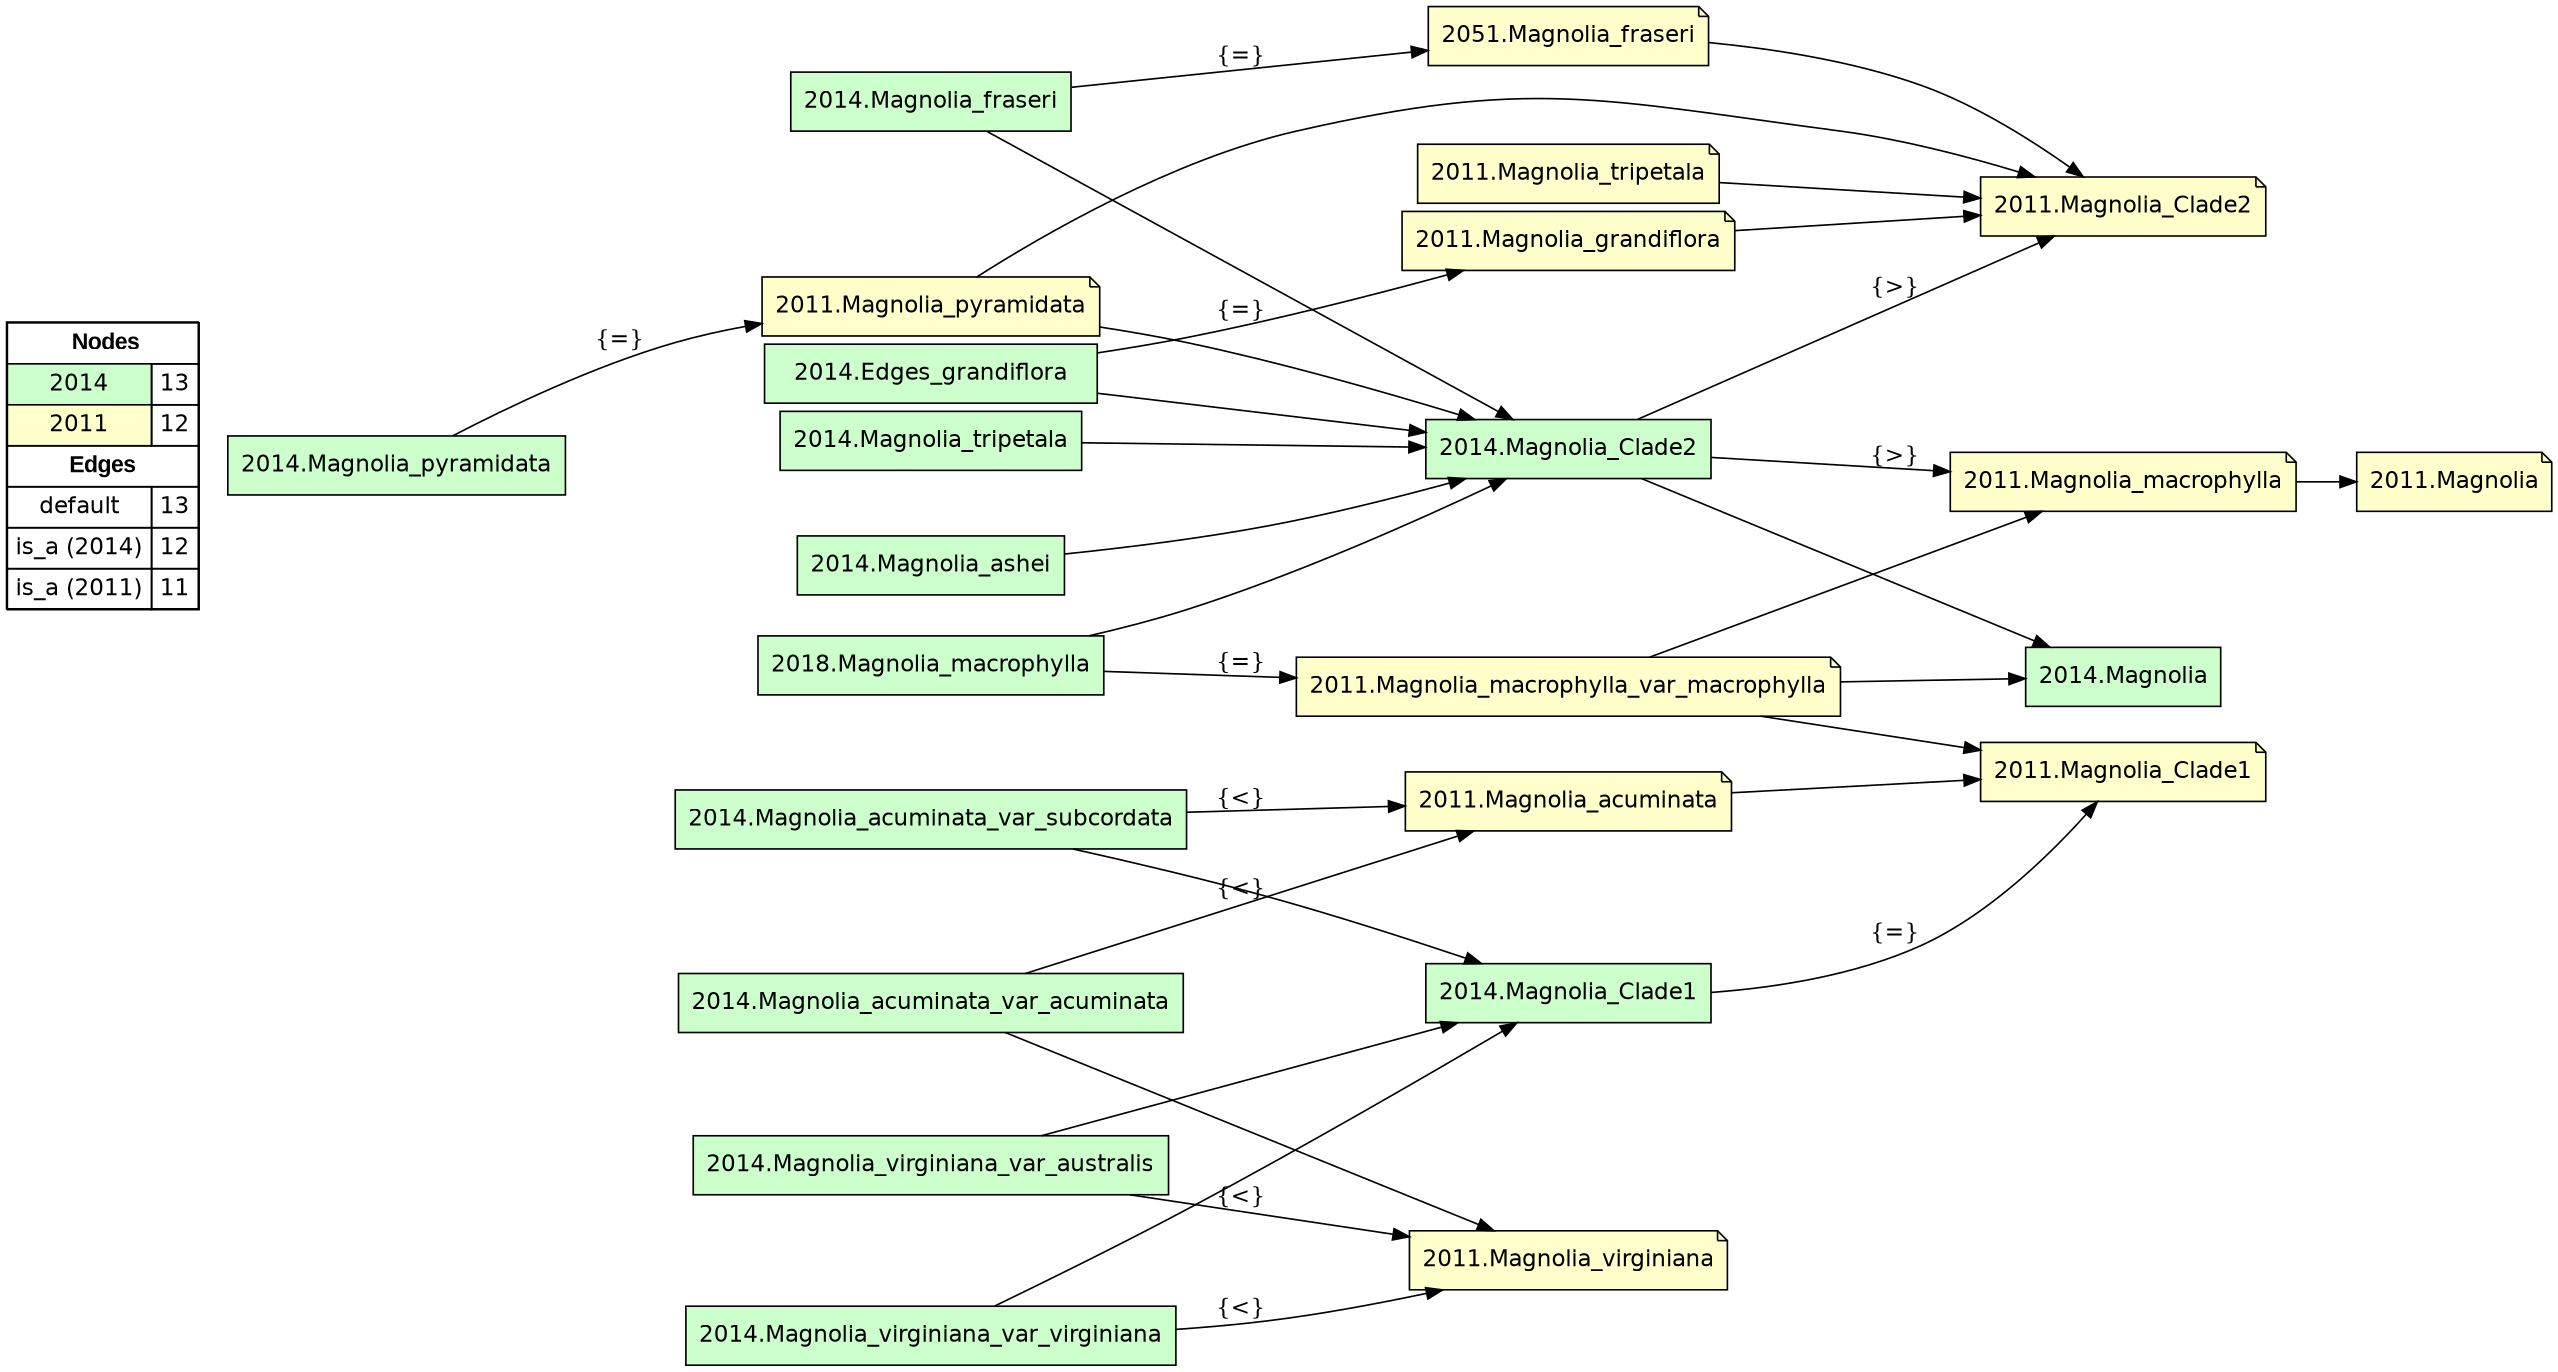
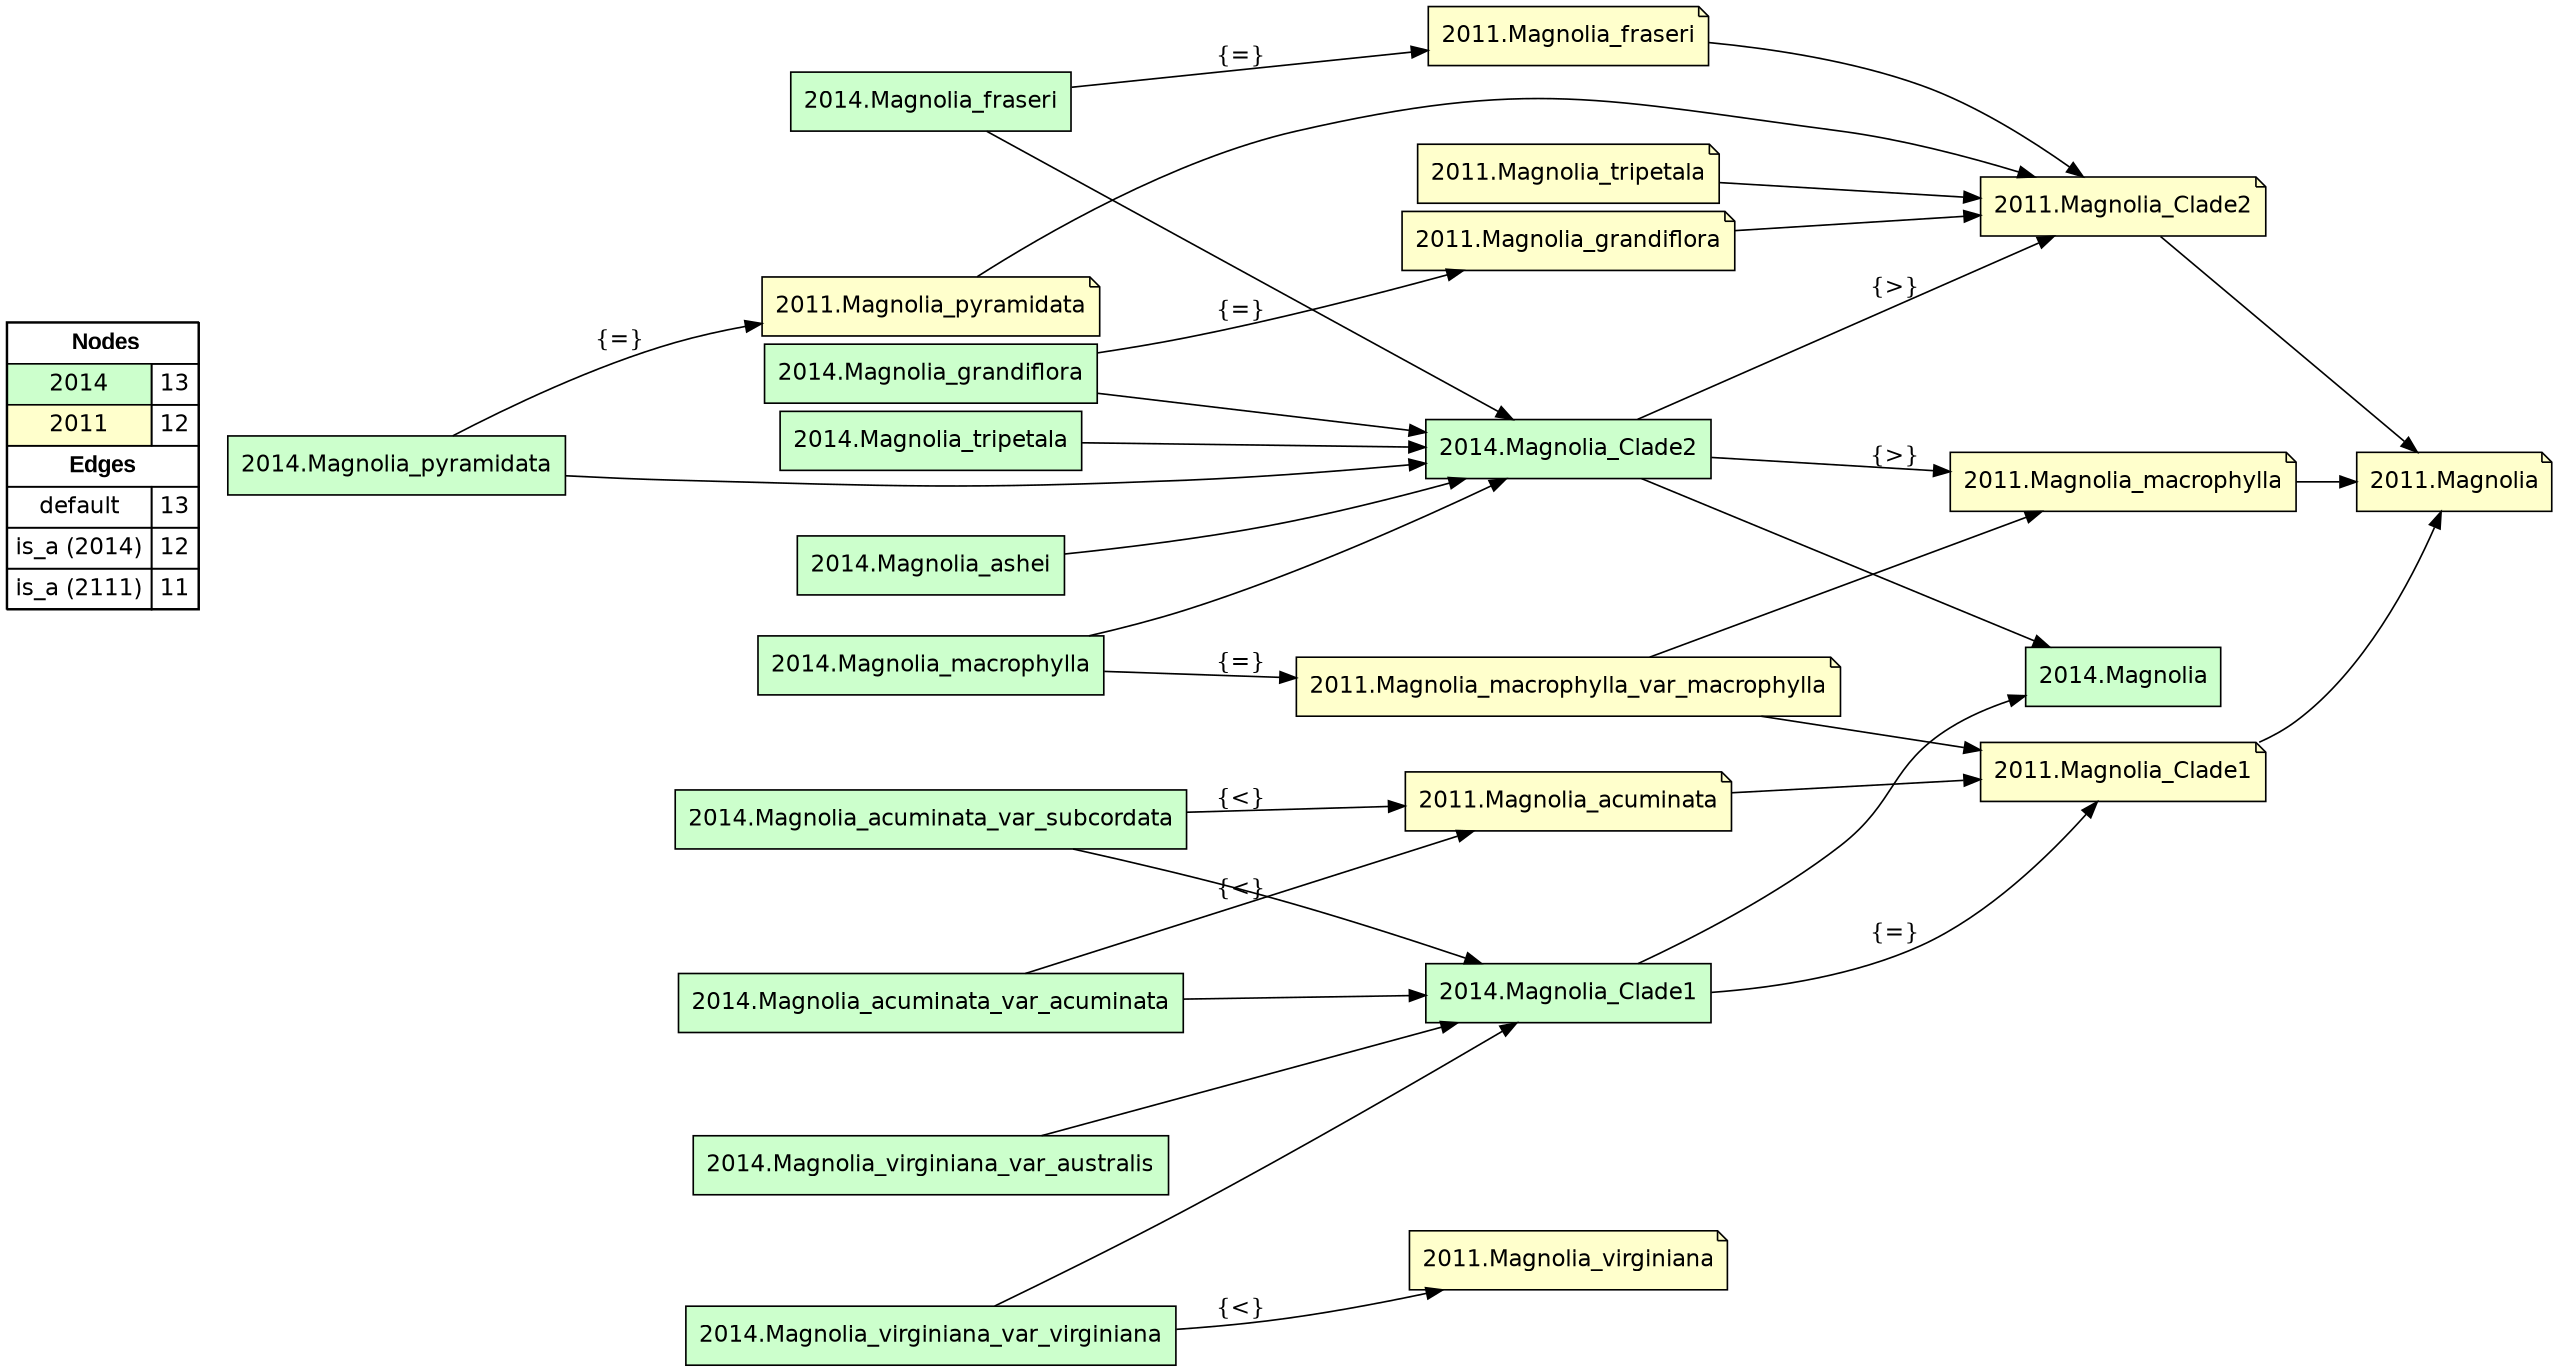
node "2051.Magnolia_fraseri": label "2051.Magnolia_fraseri" -> "2011.Magnolia_fraseri"
edge "2011.Magnolia_Clade2" -> "2011.Magnolia": added
edge "2011.Magnolia_pyramidata" -> "2014.Magnolia_Clade2": now "2014.Magnolia_pyramidata" -> "2014.Magnolia_Clade2"
node "2014.Edges_grandiflora": label "2014.Edges_grandiflora" -> "2014.Magnolia_grandiflora"
node "Nodes": text "is_a (2011)" -> "is_a (2111)"
edge "2011.Magnolia_Clade1" -> "2011.Magnolia": added
node "2018.Magnolia_macrophylla": label "2018.Magnolia_macrophylla" -> "2014.Magnolia_macrophylla"
edge "2011.Magnolia_macrophylla_var_macrophylla" -> "2014.Magnolia": now "2014.Magnolia_Clade1" -> "2014.Magnolia"
edge "2014.Magnolia_acuminata_var_acuminata" -> "2011.Magnolia_virginiana": now "2014.Magnolia_acuminata_var_acuminata" -> "2014.Magnolia_Clade1"
edge "2014.Magnolia_virginiana_var_australis" -> "2011.Magnolia_virginiana": removed, label "{<}"
